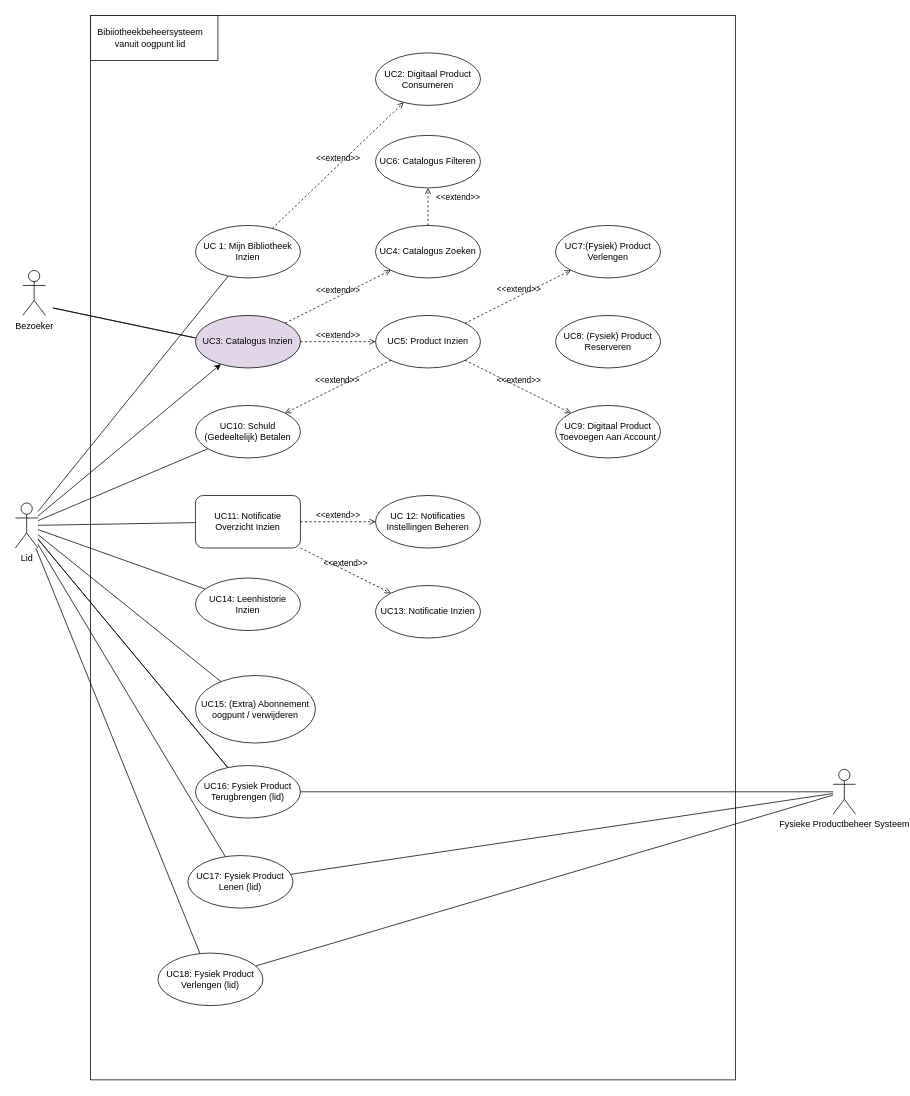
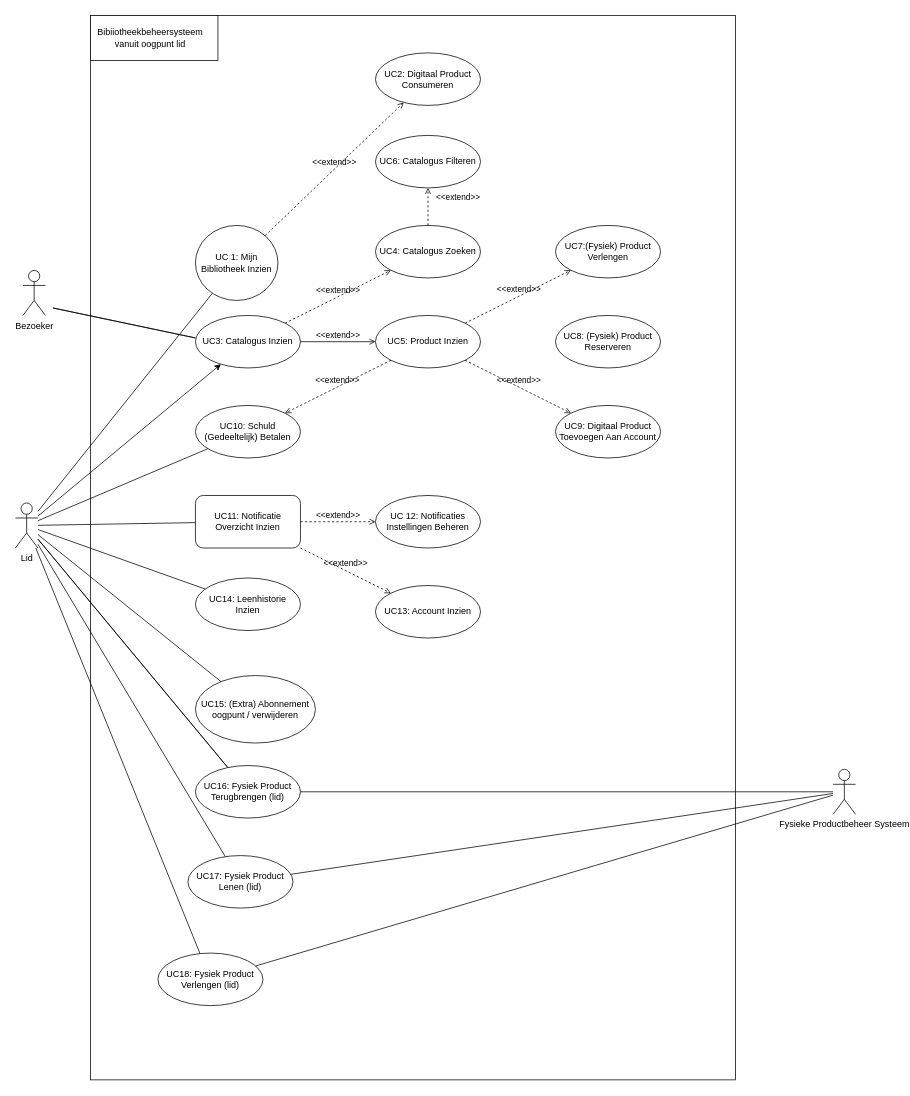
node "UC 1: Mijn Bibliotheek Inzien": size 105x53 -> 83x75
node "UC3: Catalogus Inzien": fillcolor #e1d5e7 -> #ffffff
edge "UC3: Catalogus Inzien" -> "UC5: Product Inzien": style dashed -> solid
node "UC13: Notificatie Inzien": label "UC13: Notificatie Inzien" -> "UC13: Account Inzien"
